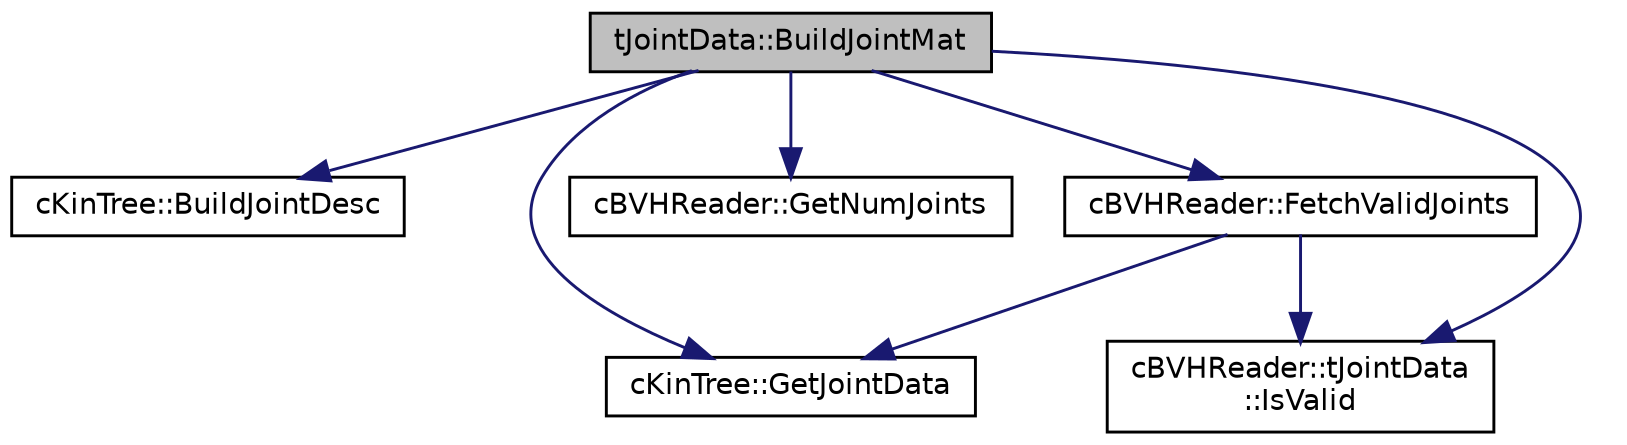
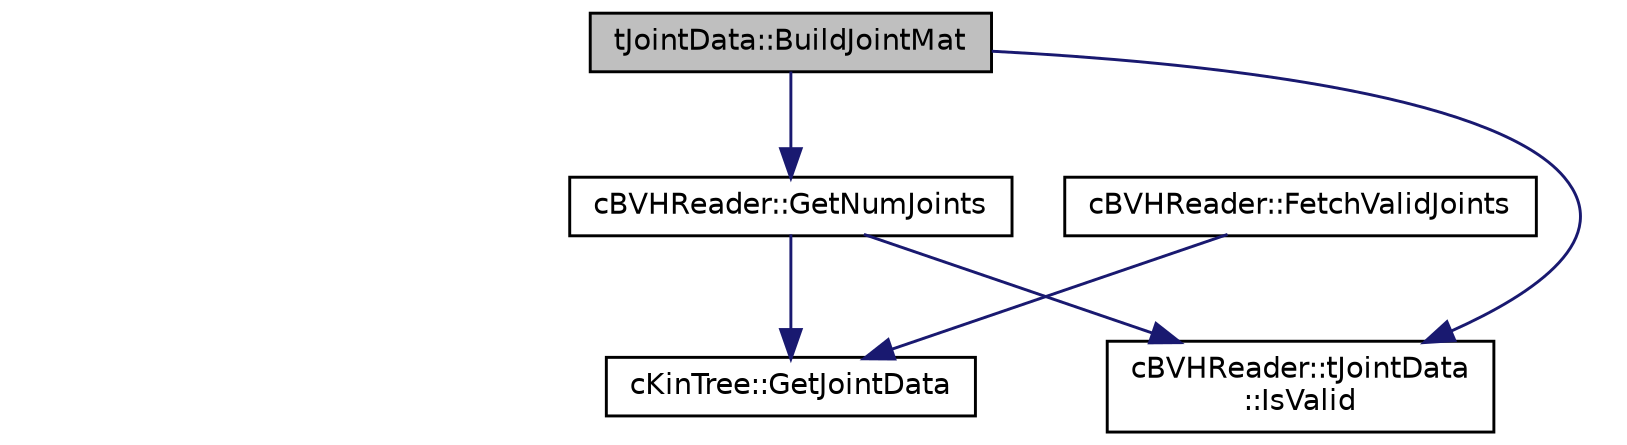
edge "tJointData::BuildJointMat" -> "cBVHReader::FetchValidJoints": removed
node "cKinTree::BuildJointDesc": removed
edge "tJointData::BuildJointMat" -> "cKinTree::GetJointData": now "cBVHReader::GetNumJoints" -> "cKinTree::GetJointData"
edge "cBVHReader::FetchValidJoints" -> "cBVHReader::tJointData ::IsValid": now "cBVHReader::GetNumJoints" -> "cBVHReader::tJointData ::IsValid"
